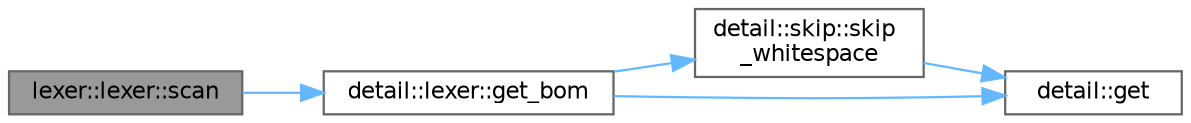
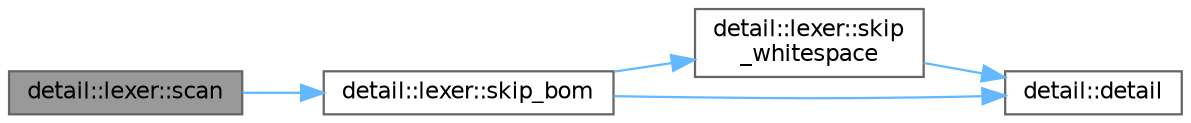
node "detail::skip::skip _whitespace": label "detail::skip::skip _whitespace" -> "detail::lexer::skip _whitespace"
node "lexer::lexer::scan": label "lexer::lexer::scan" -> "detail::lexer::scan"
node "detail::lexer::get_bom": label "detail::lexer::get_bom" -> "detail::lexer::skip_bom"
node "detail::get": label "detail::get" -> "detail::detail"
